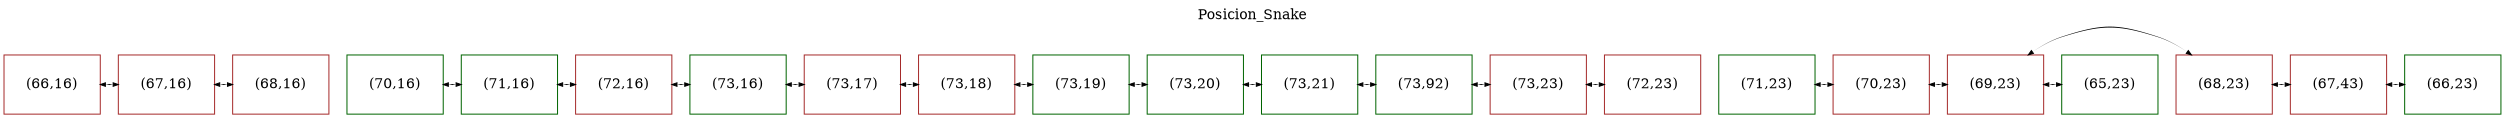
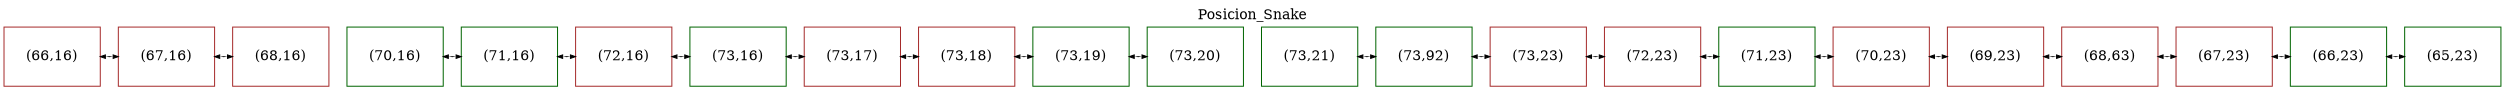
edge "(72,23)" -- "(71,23)": added
edge "(73,20)" -- "(73,21)": removed
edge "(69,23)" -- "(65,23)": now "(66,23)" -- "(65,23)"
node "(68,23)": label "(68,23)" -> "(68,63)"
node "(67,43)": label "(67,43)" -> "(67,23)"
